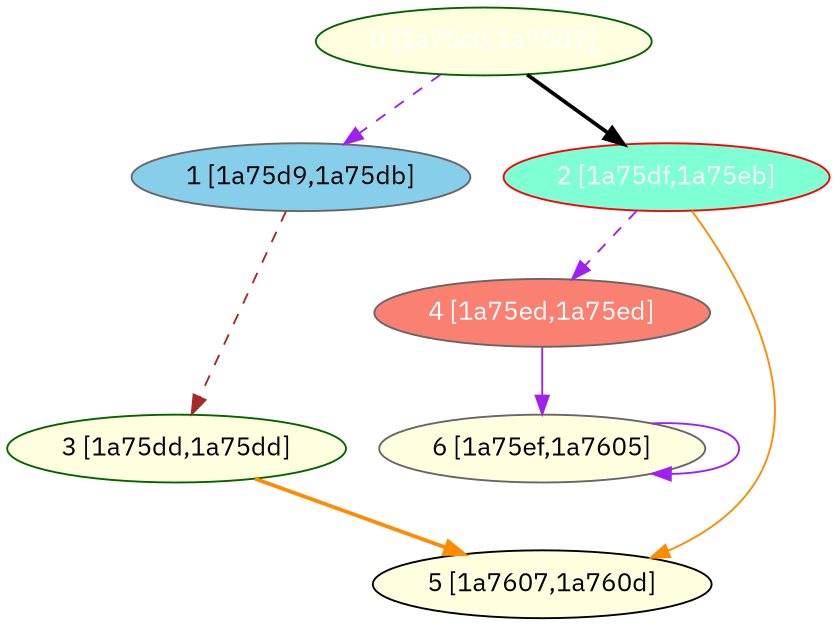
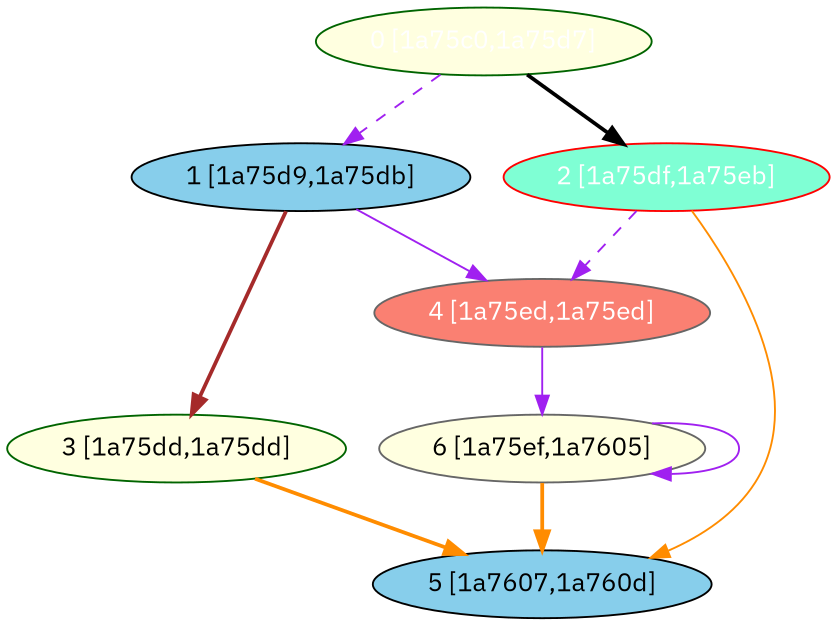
node "1 [1a75d9,1a75db]": color gray40 -> black
edge "1 [1a75d9,1a75db]" -> "4 [1a75ed,1a75ed]": added
edge "1 [1a75d9,1a75db]" -> "3 [1a75dd,1a75dd]": style dashed -> bold
edge "6 [1a75ef,1a7605]" -> "5 [1a7607,1a760d]": added
node "5 [1a7607,1a760d]": fillcolor lightyellow -> skyblue
